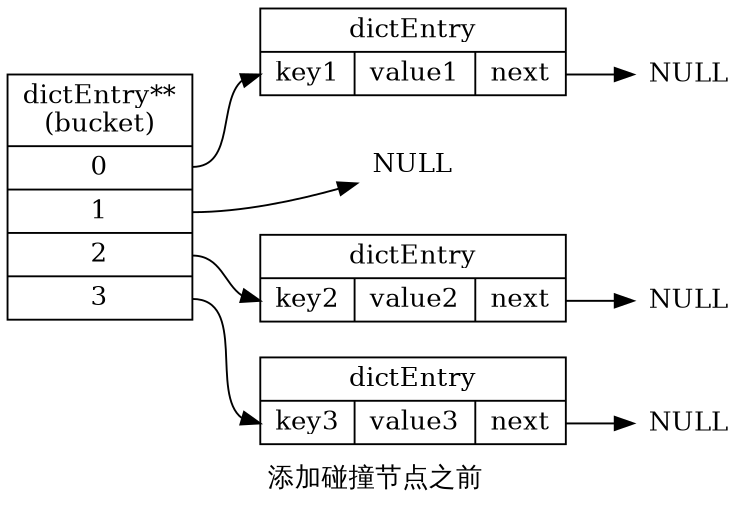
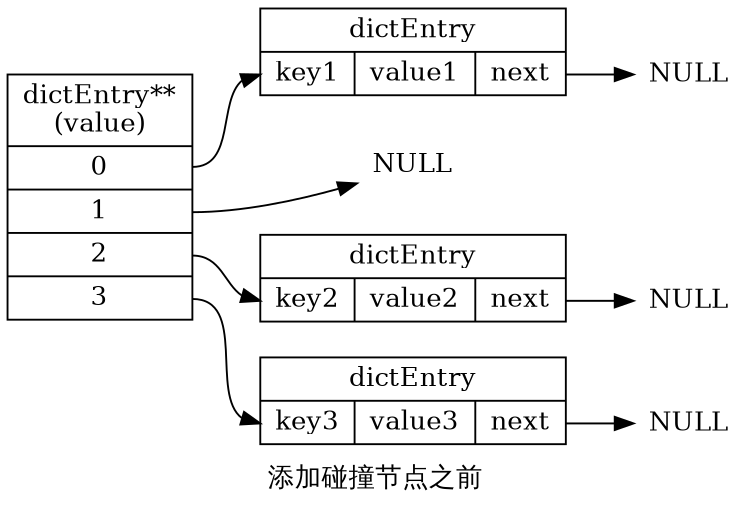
node "dictEntry**": text "(bucket)" -> "(value)"
